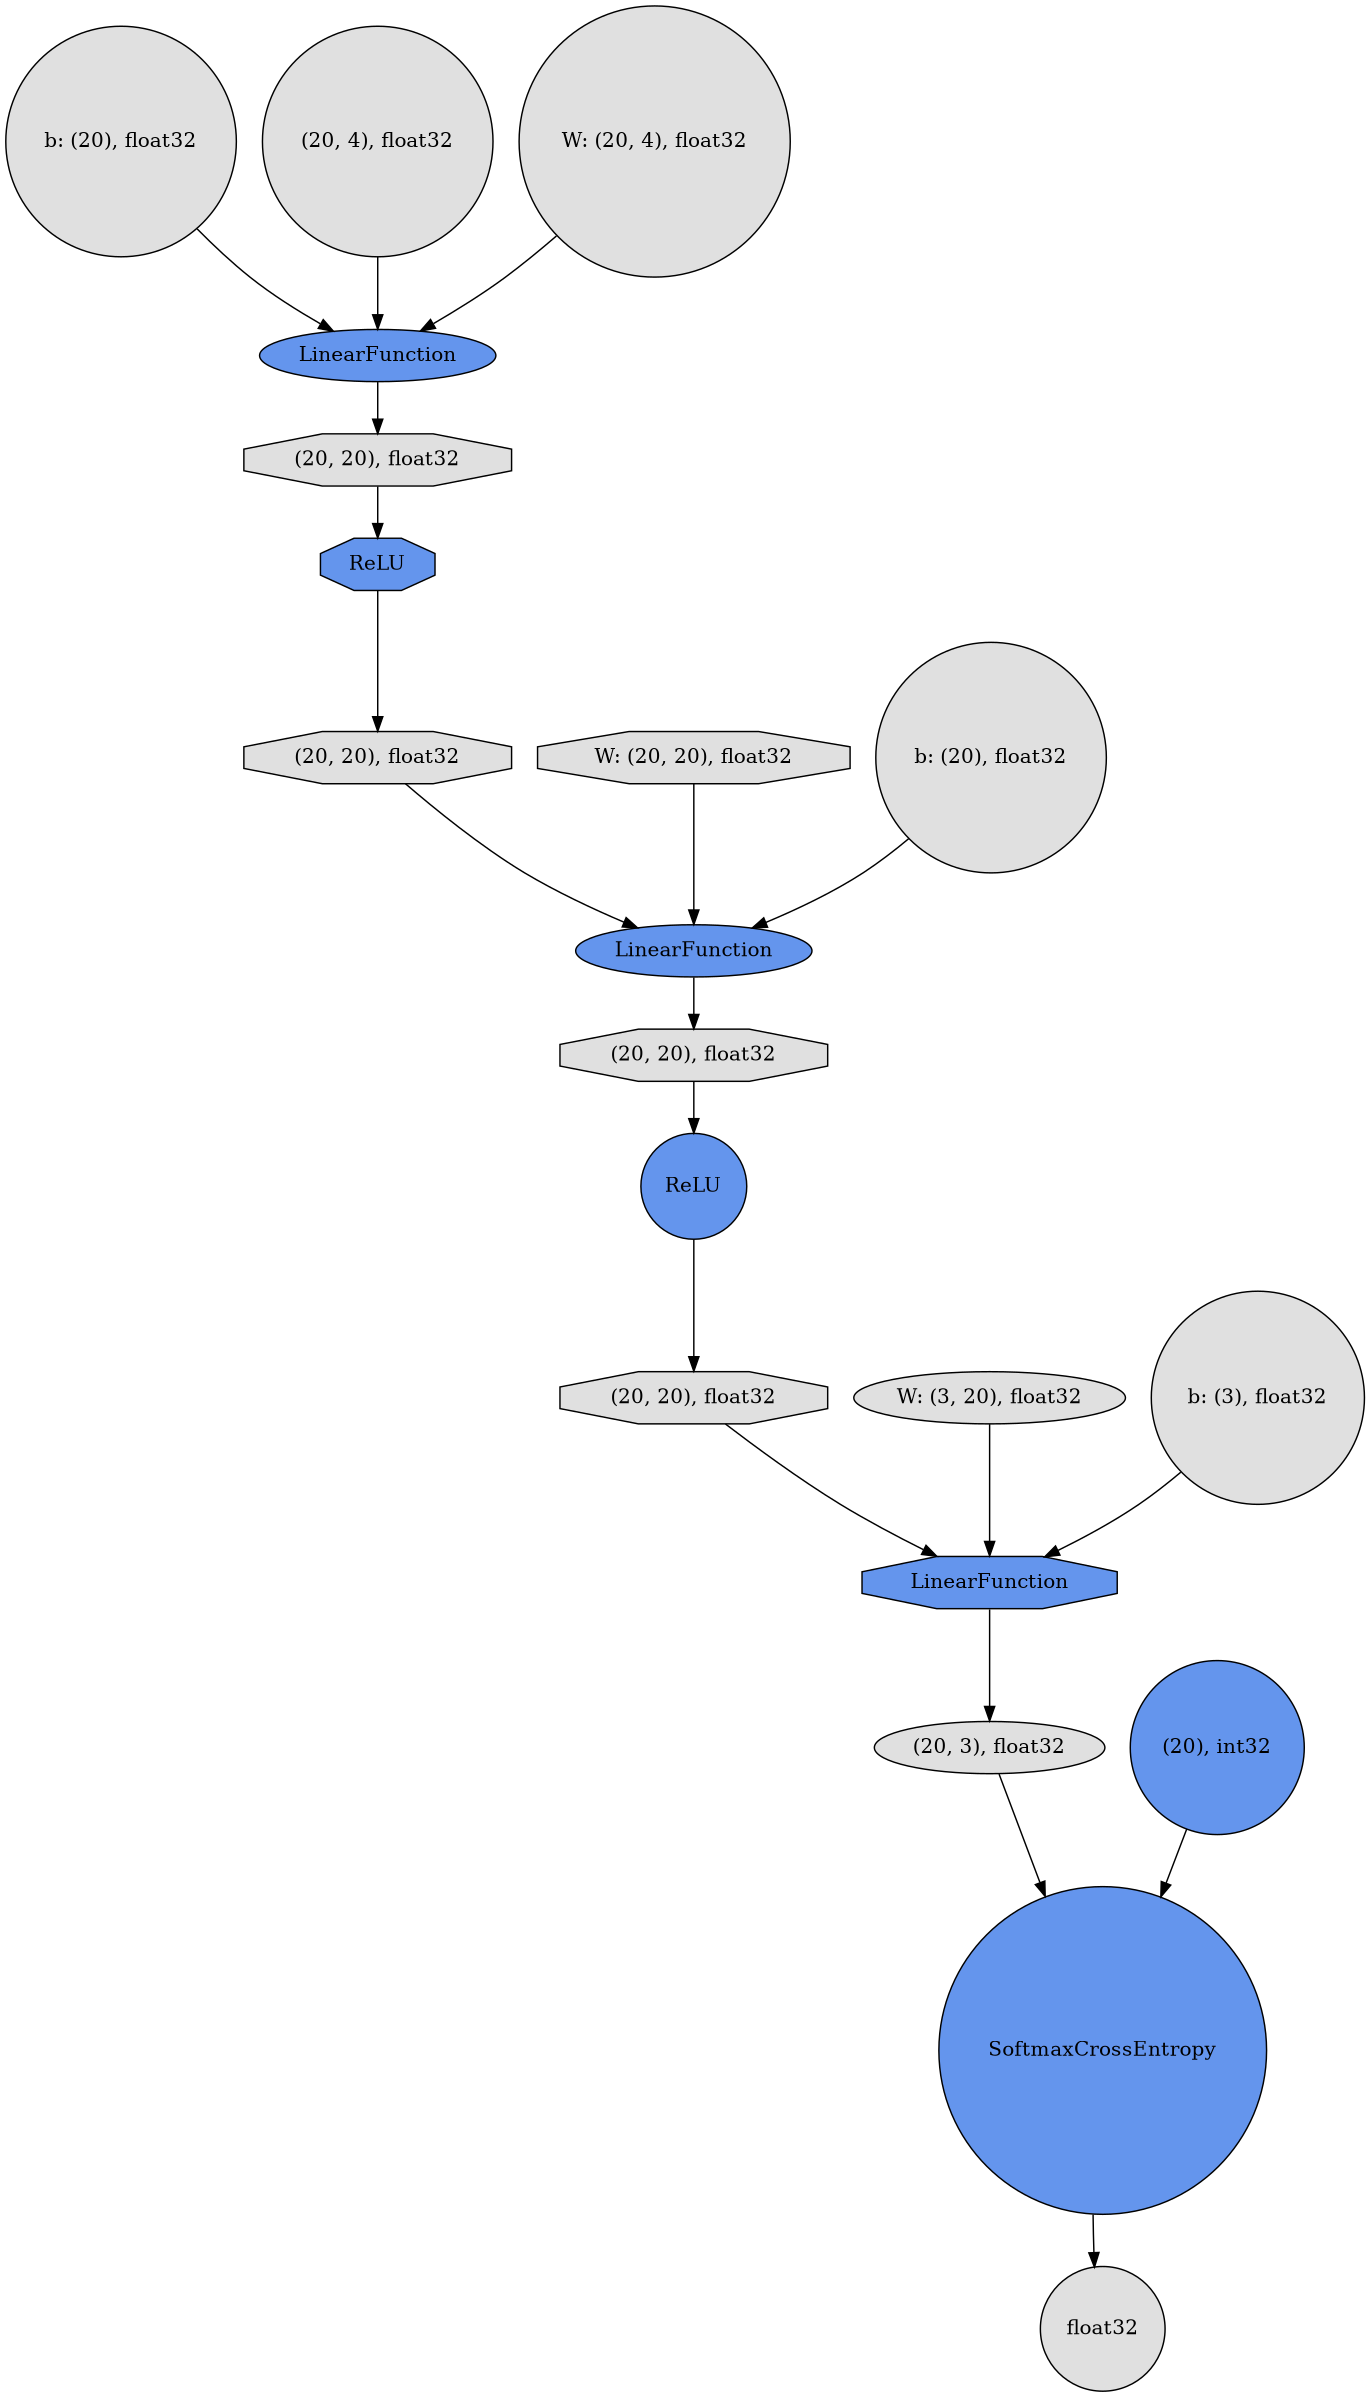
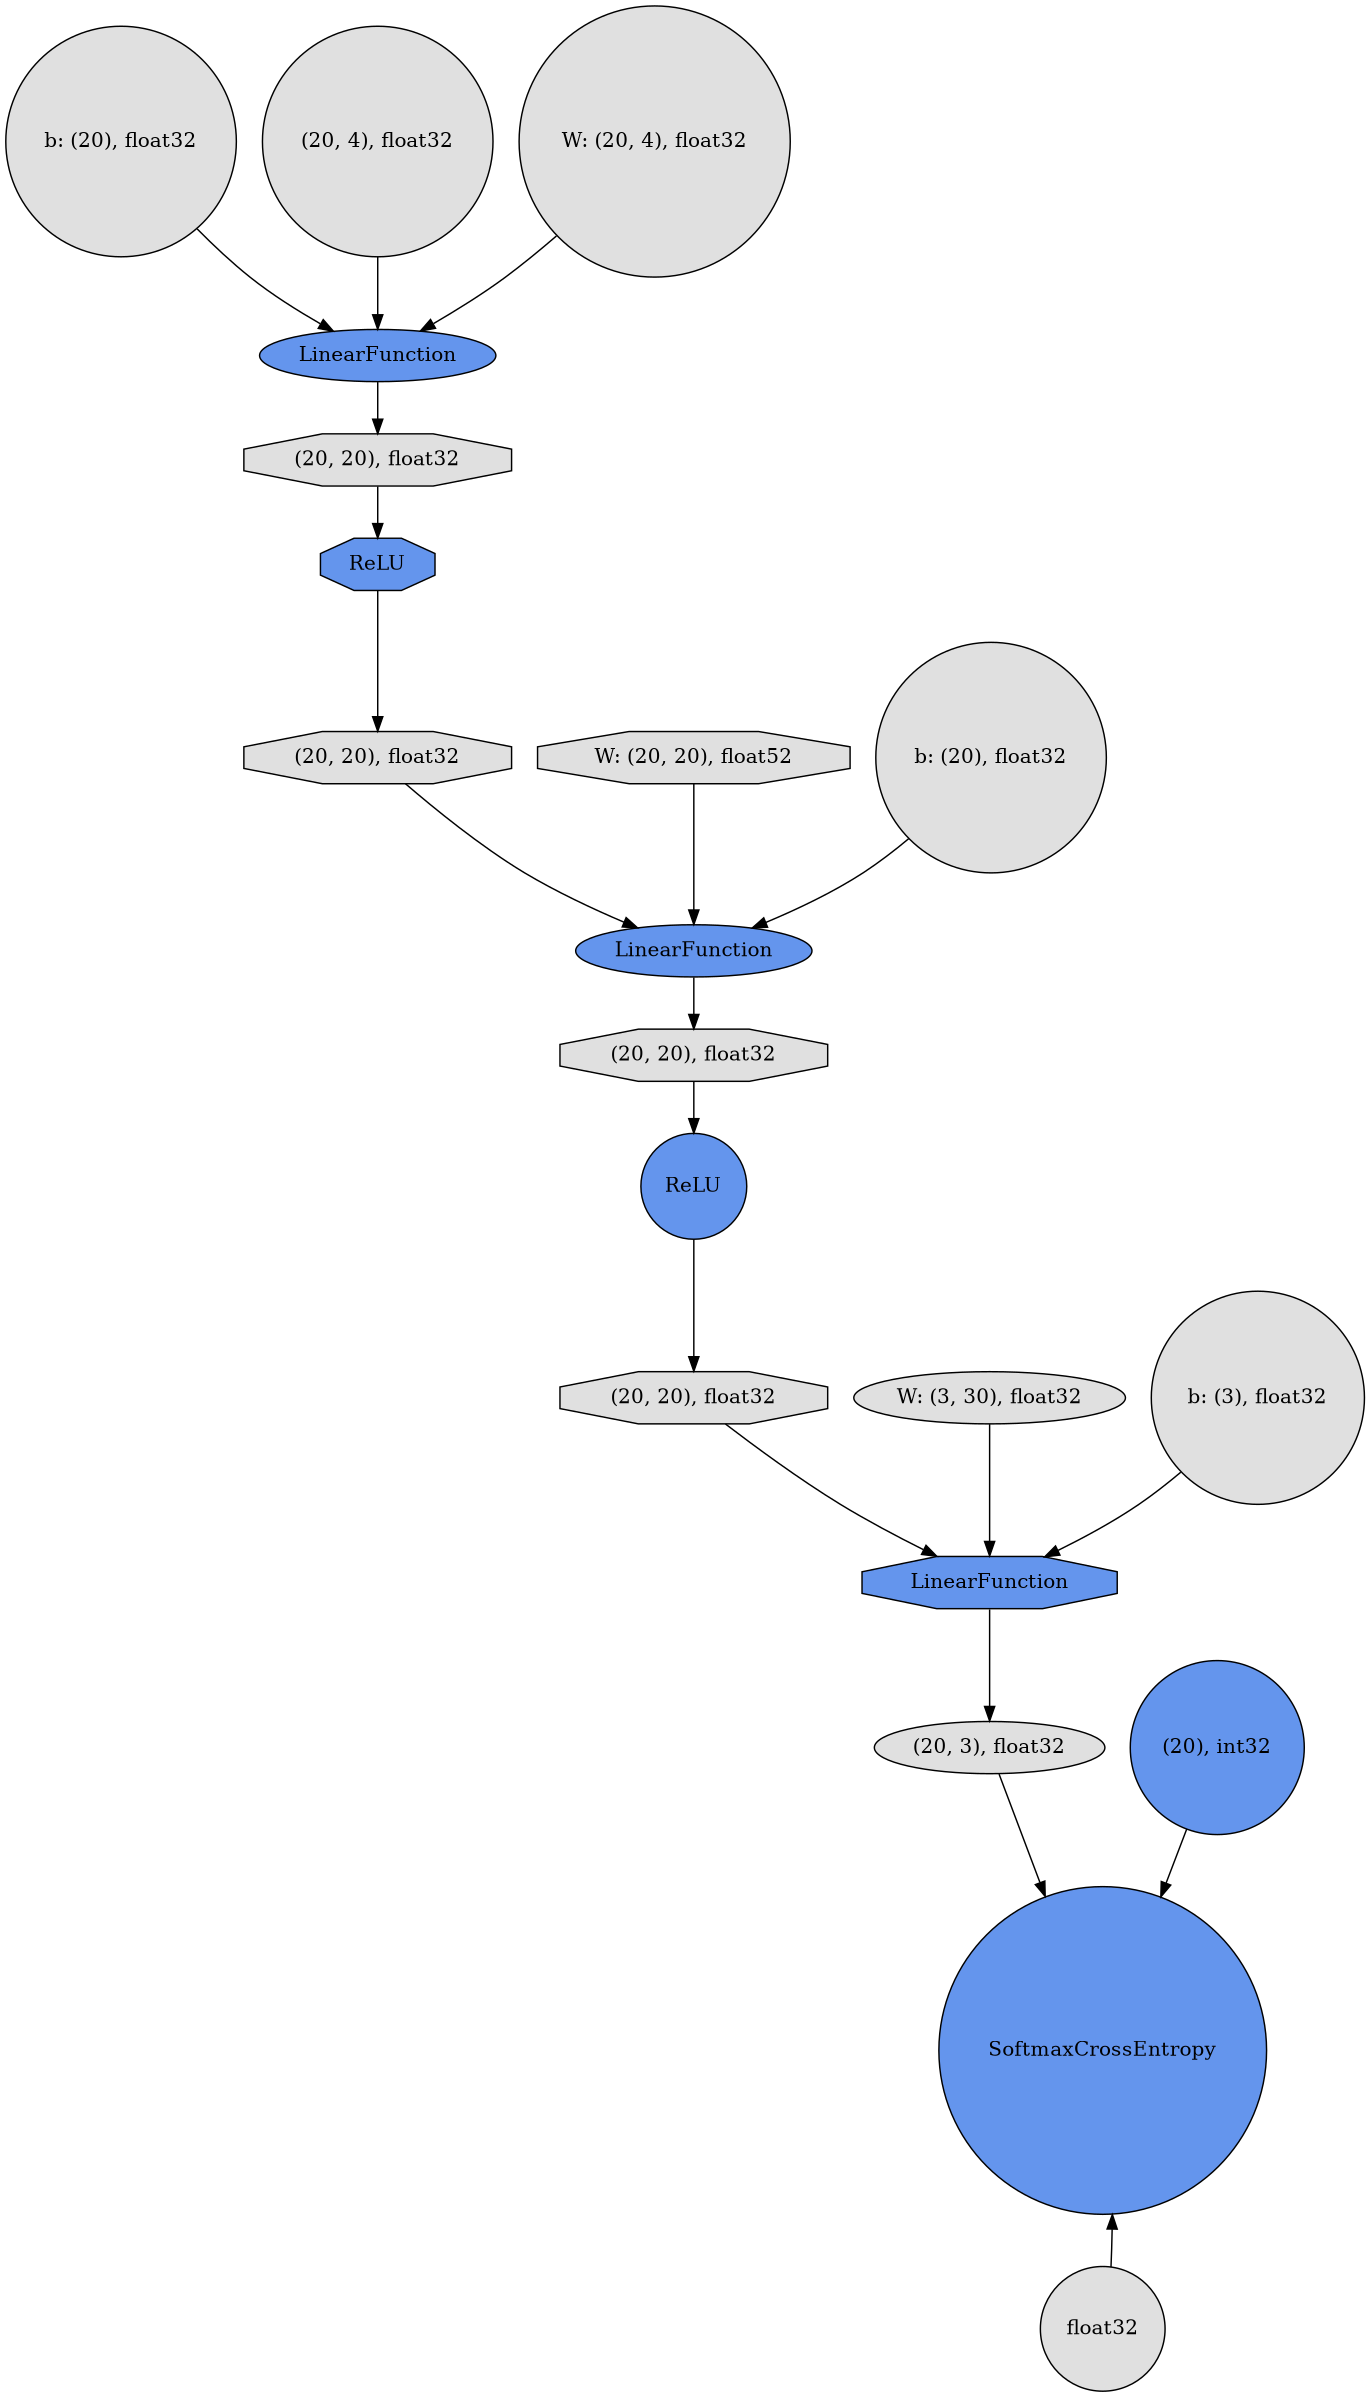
node "W: (20, 20), float32": label "W: (20, 20), float32" -> "W: (20, 20), float52"
node "W: (3, 20), float32": label "W: (3, 20), float32" -> "W: (3, 30), float32"
edge "SoftmaxCrossEntropy" -> "float32": reversed
